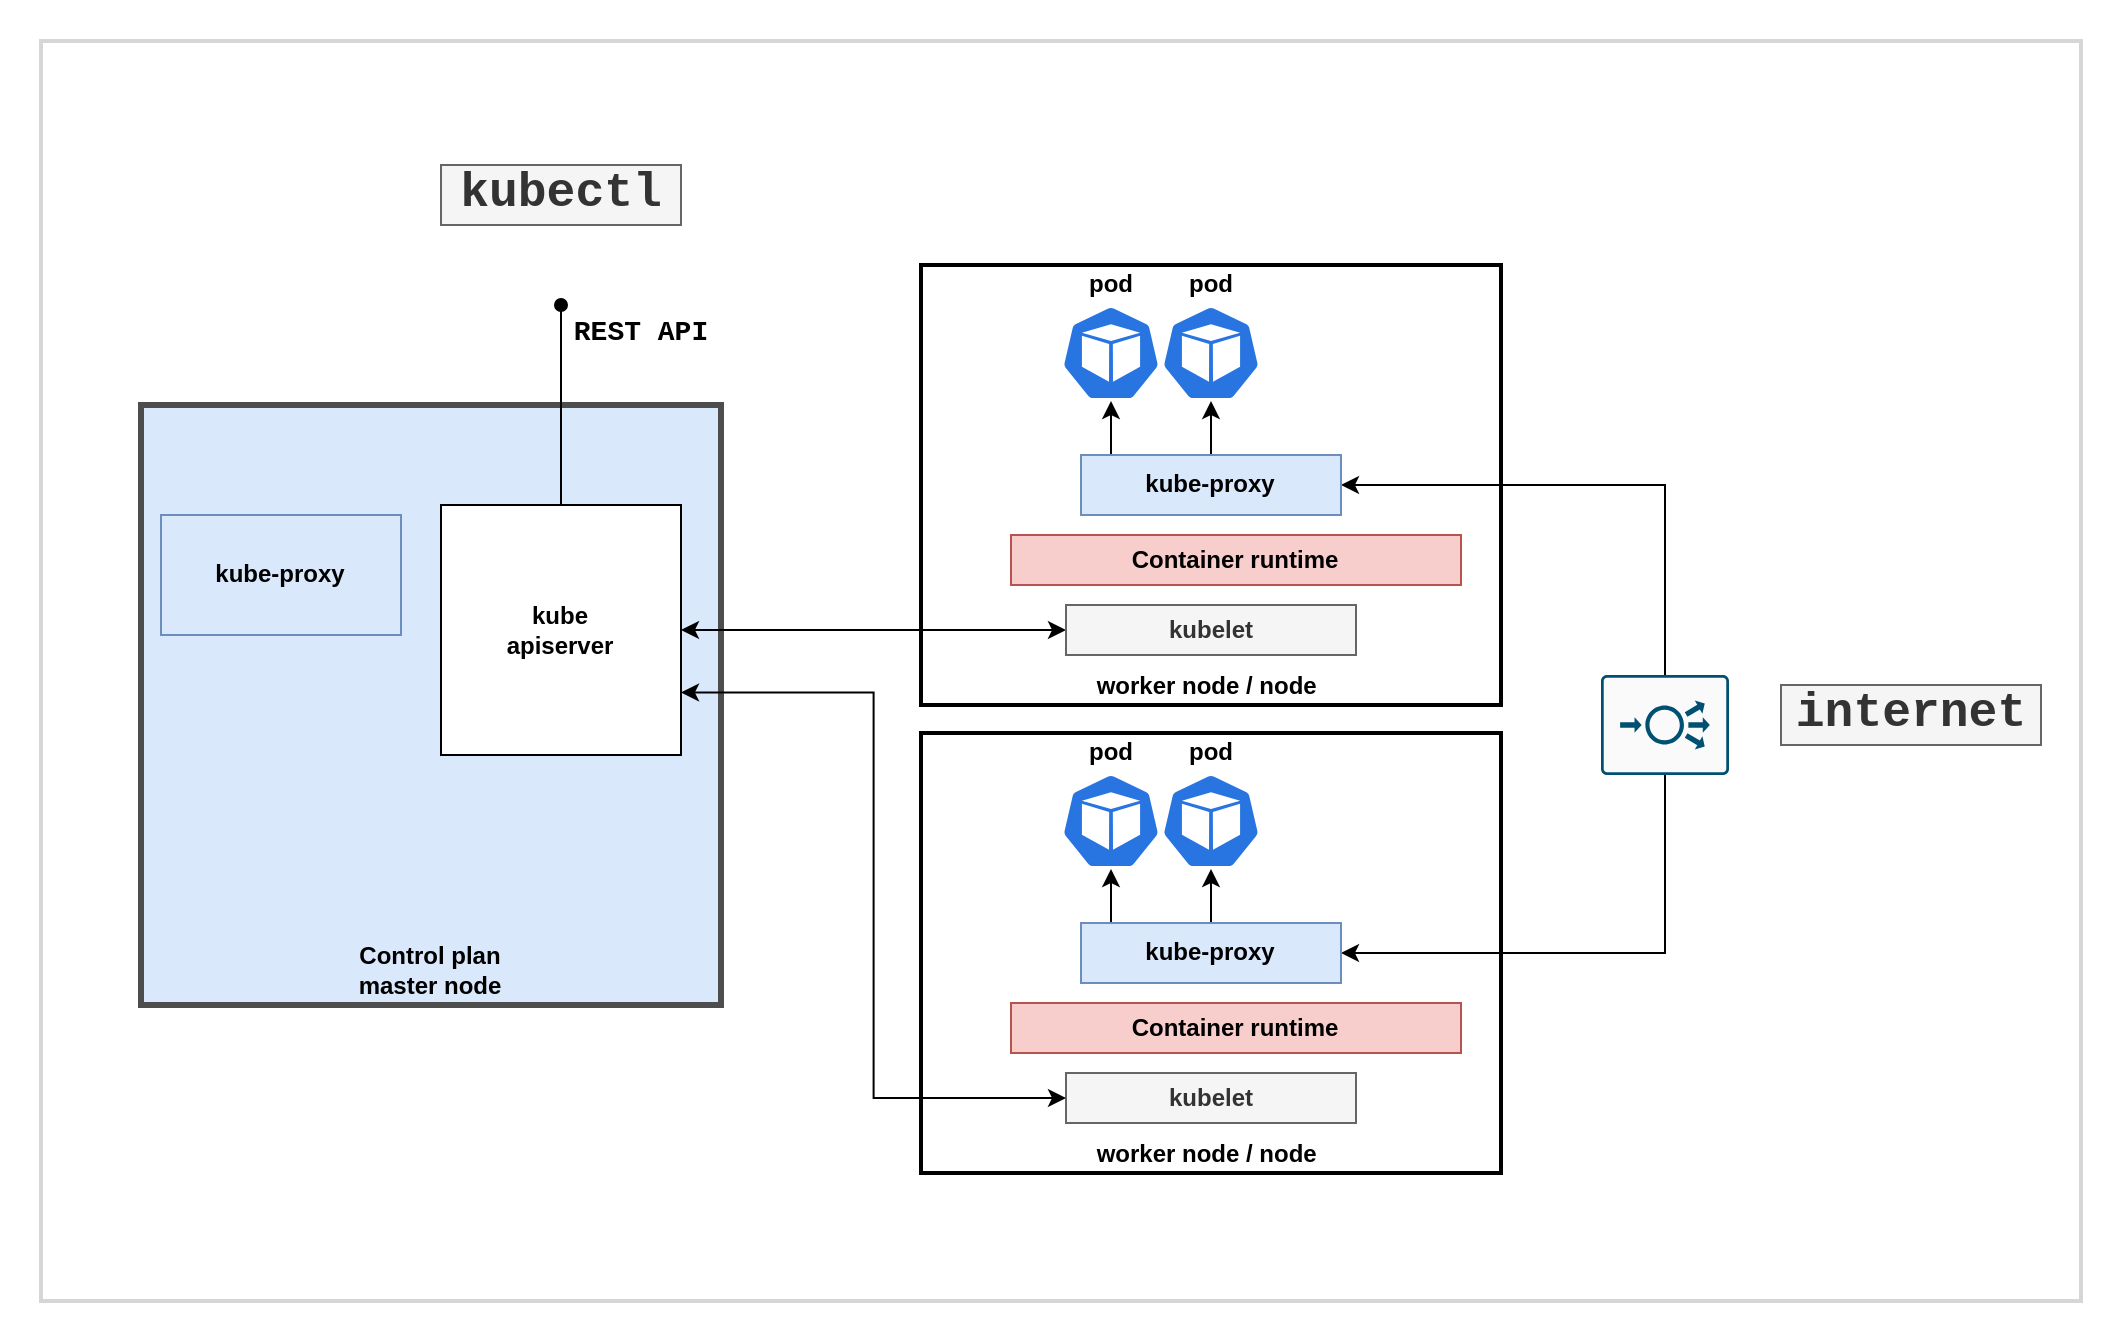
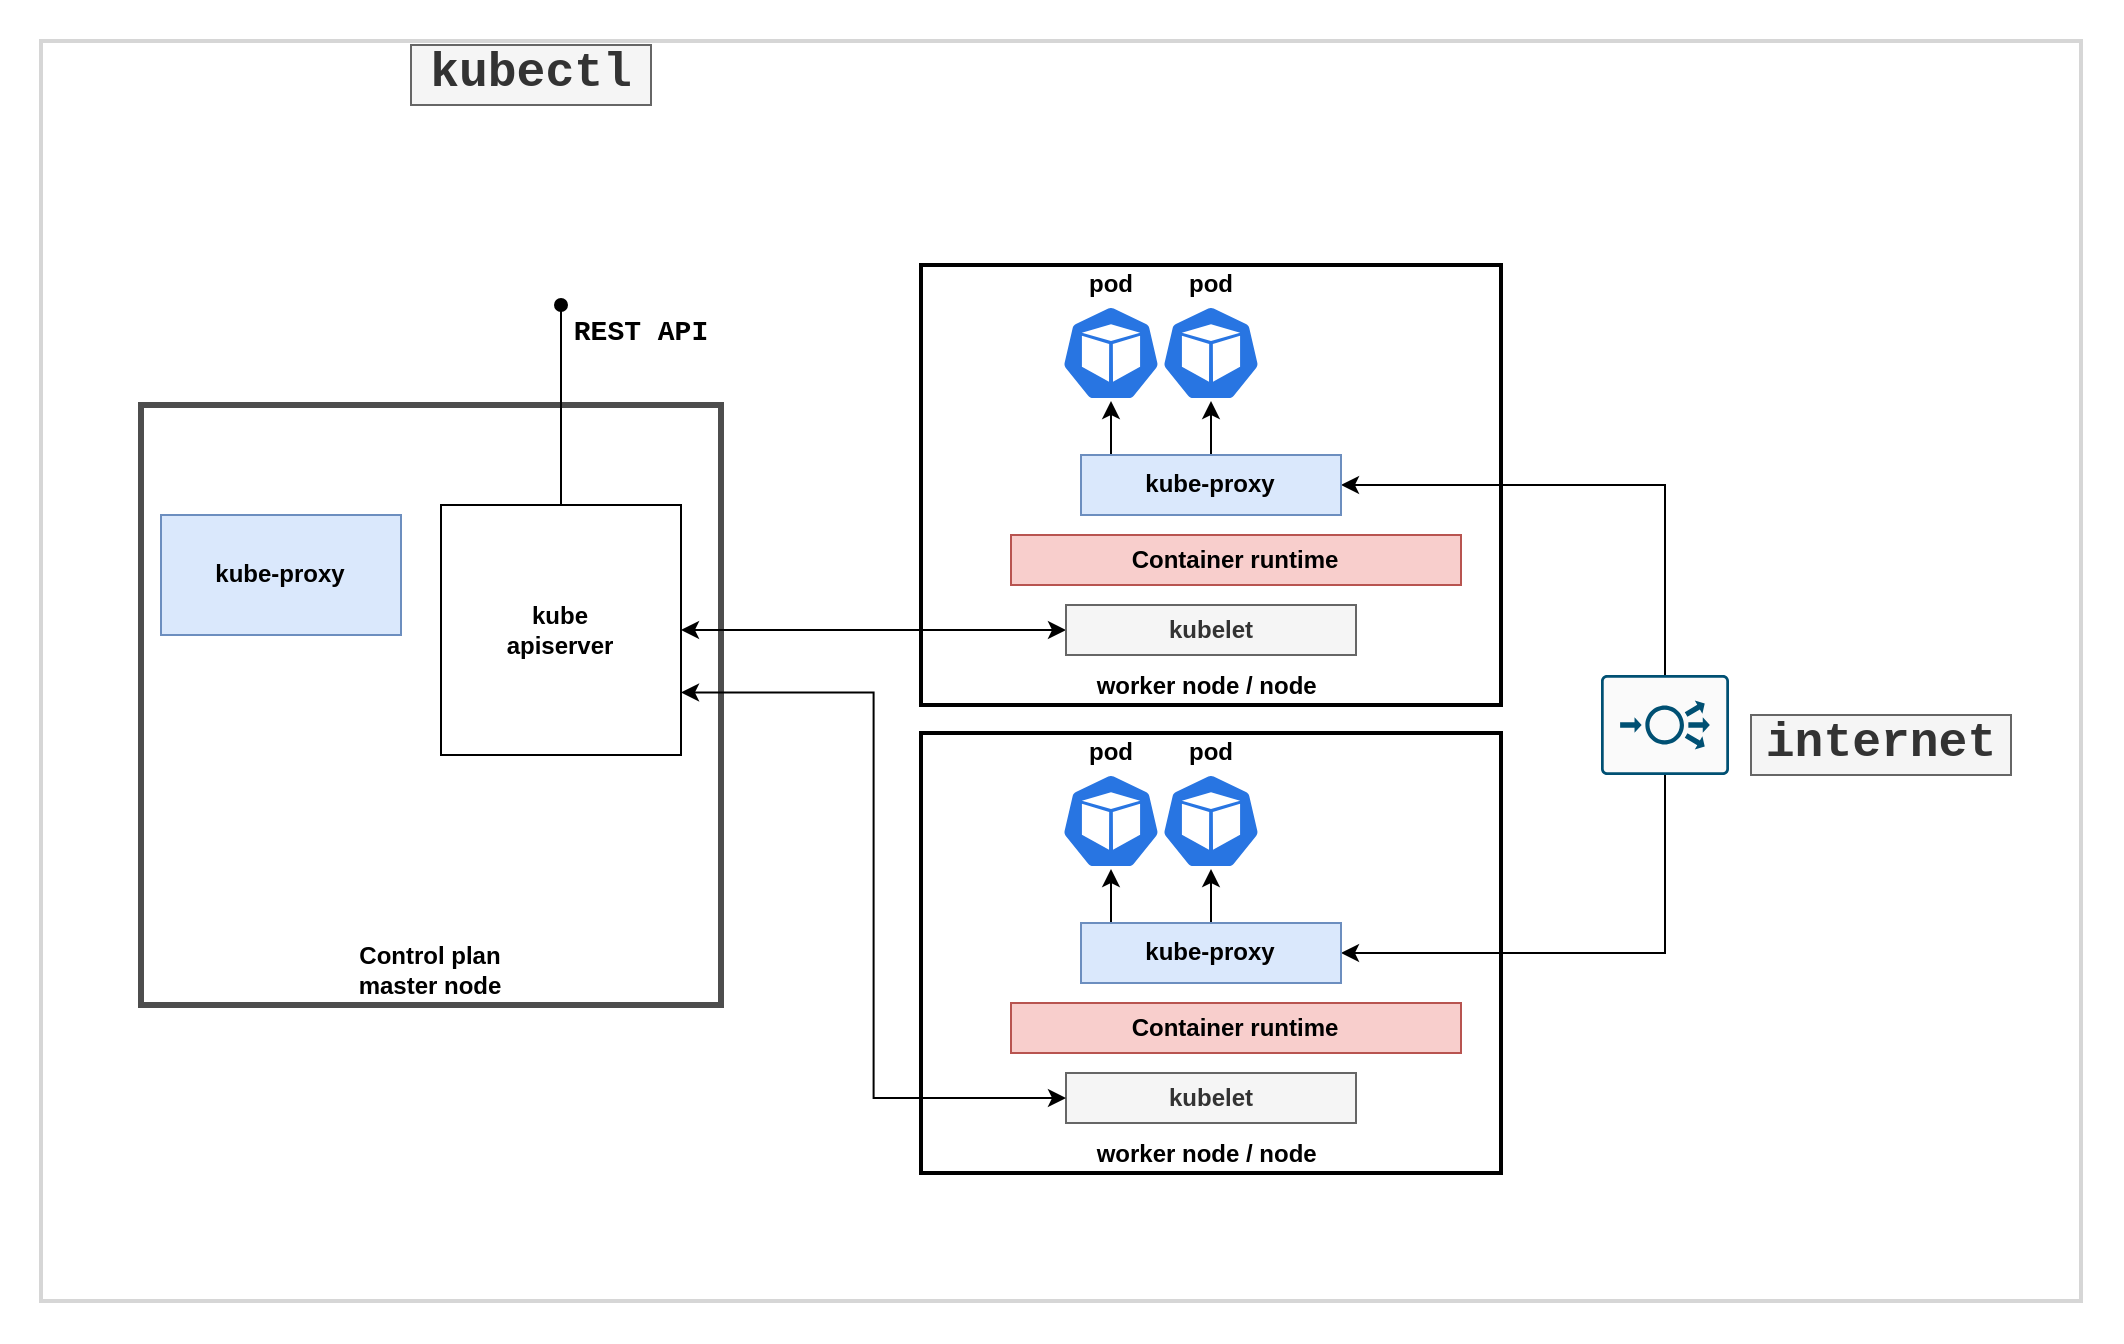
node "kubectl": moved (561, 195) -> (531, 75)
node "Control plan master node": fillcolor #dae8fc -> #ffffff
node "internet": moved (1911, 715) -> (1881, 745)
